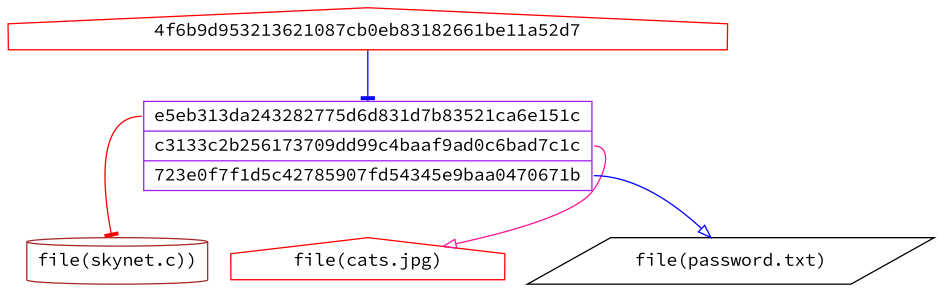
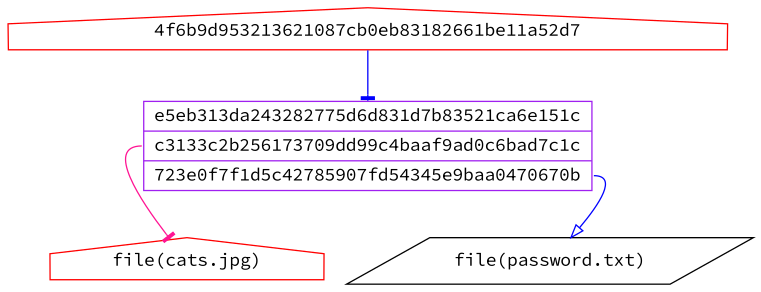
node "e5eb313da243282775d6d831d7b83521ca6e151c": text "723e0f7f1d5c42785907fd54345e9baa0470671b" -> "723e0f7f1d5c42785907fd54345e9baa0470670b"
edge "e5eb313da243282775d6d831d7b83521ca6e151c" -> "file(cats.jpg)": arrowhead onormal -> tee
node "file(skynet.c))": removed
